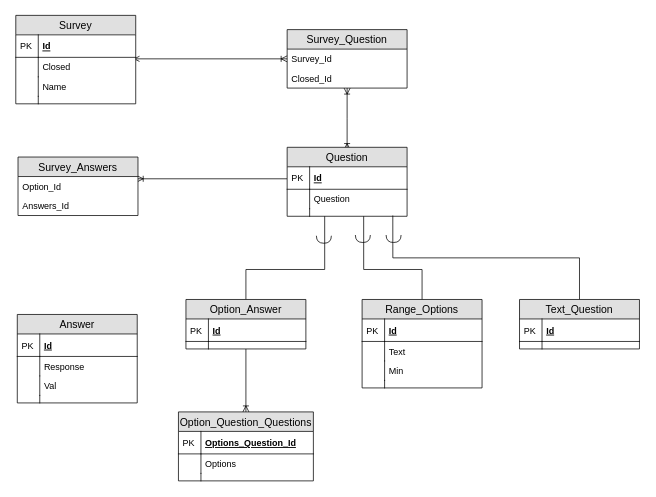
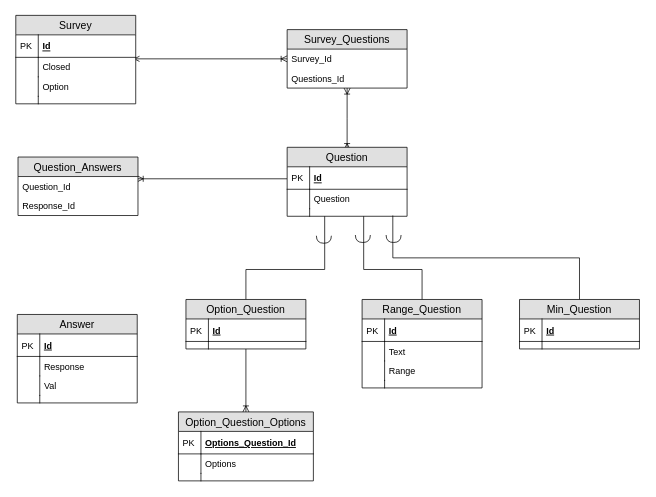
node "Survey_Question": label "Survey_Question" -> "Survey_Questions"
node "Closed_Id": label "Closed_Id" -> "Questions_Id"
node "Name": label "Name" -> "Option"
node "Survey_Answers": label "Survey_Answers" -> "Question_Answers"
node "Option_Id": label "Option_Id" -> "Question_Id"
node "Answers_Id": label "Answers_Id" -> "Response_Id"
node "Option_Answer": label "Option_Answer" -> "Option_Question"
node "Range_Options": label "Range_Options" -> "Range_Question"
node "Text_Question": label "Text_Question" -> "Min_Question"
node "Min": label "Min" -> "Range"
node "Option_Question_Questions": label "Option_Question_Questions" -> "Option_Question_Options"
